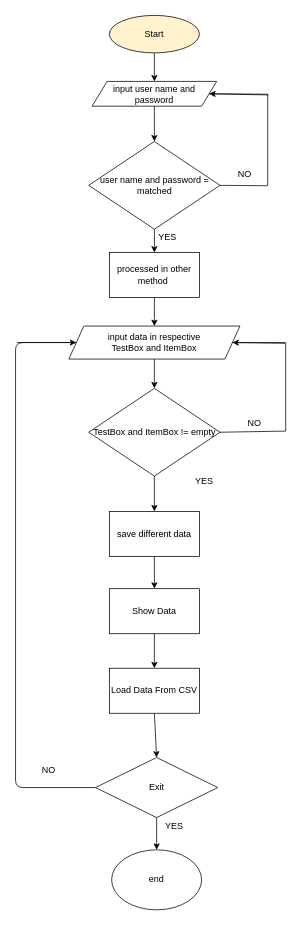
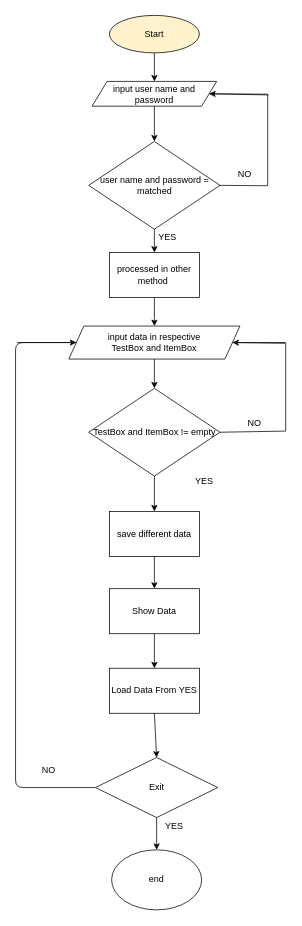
node "Load Data From CSV": label "Load Data From CSV" -> "Load Data From YES"
